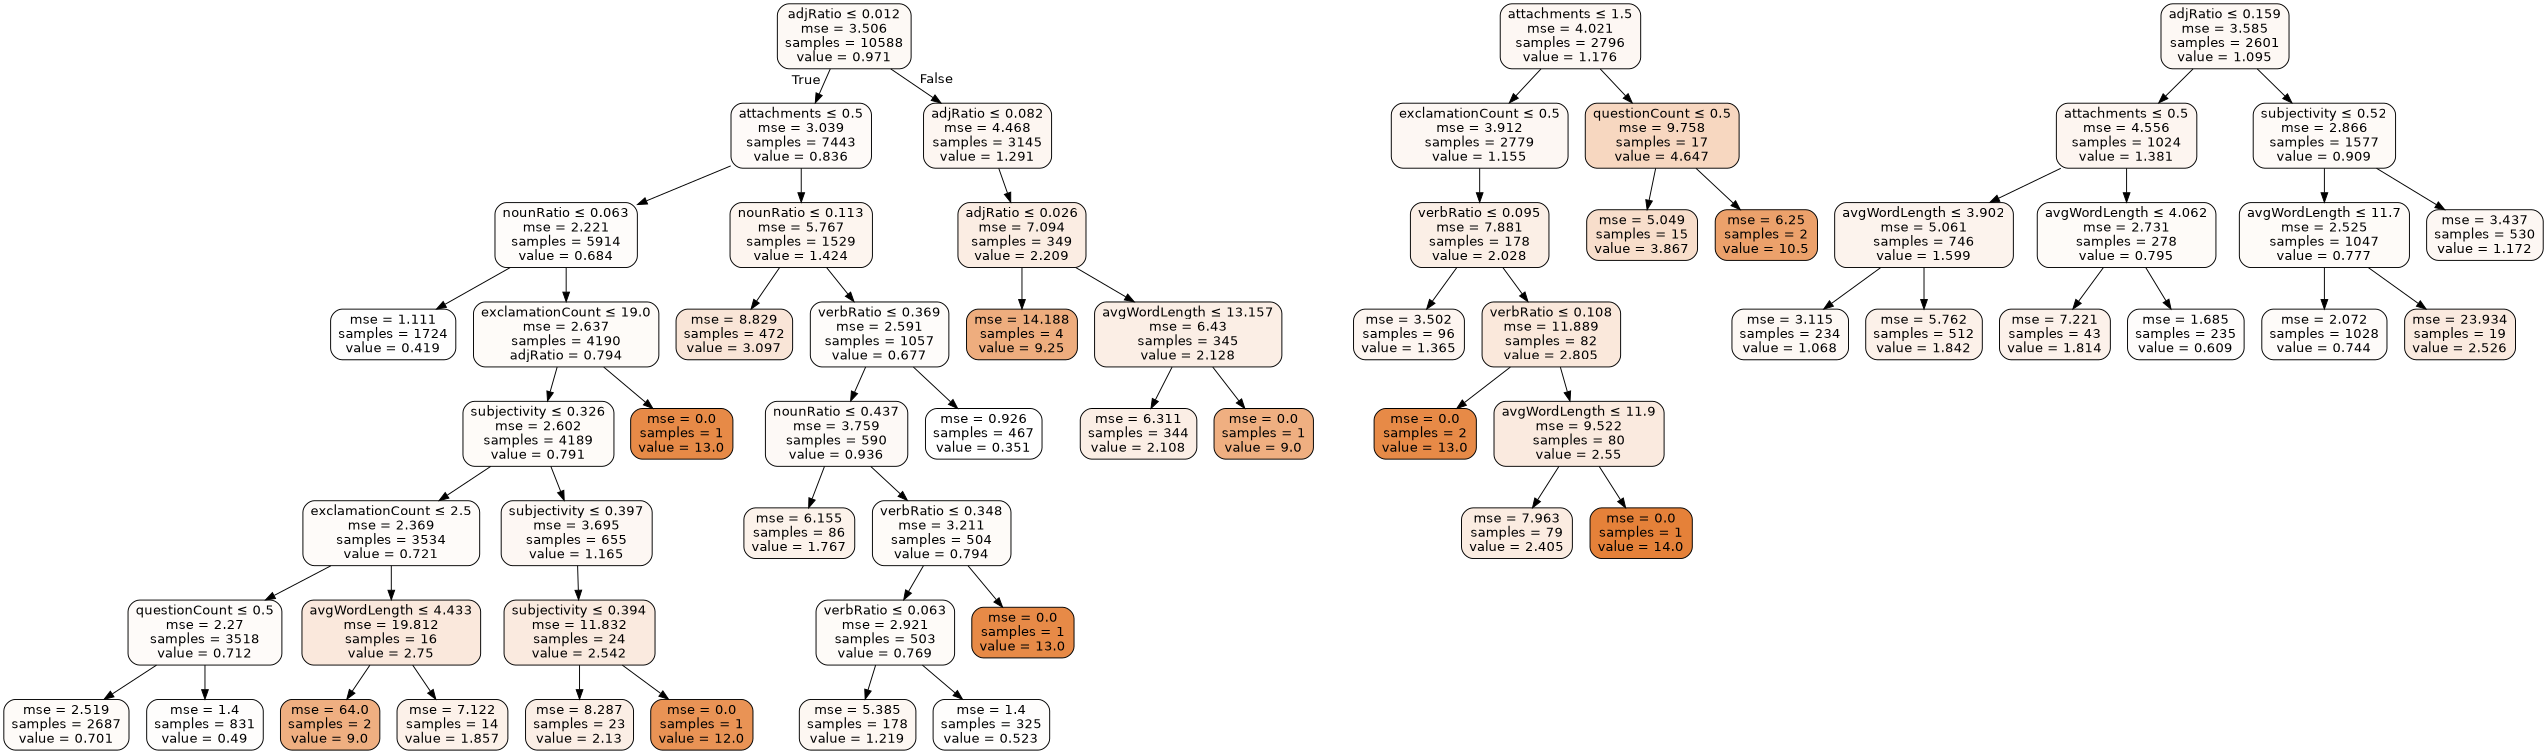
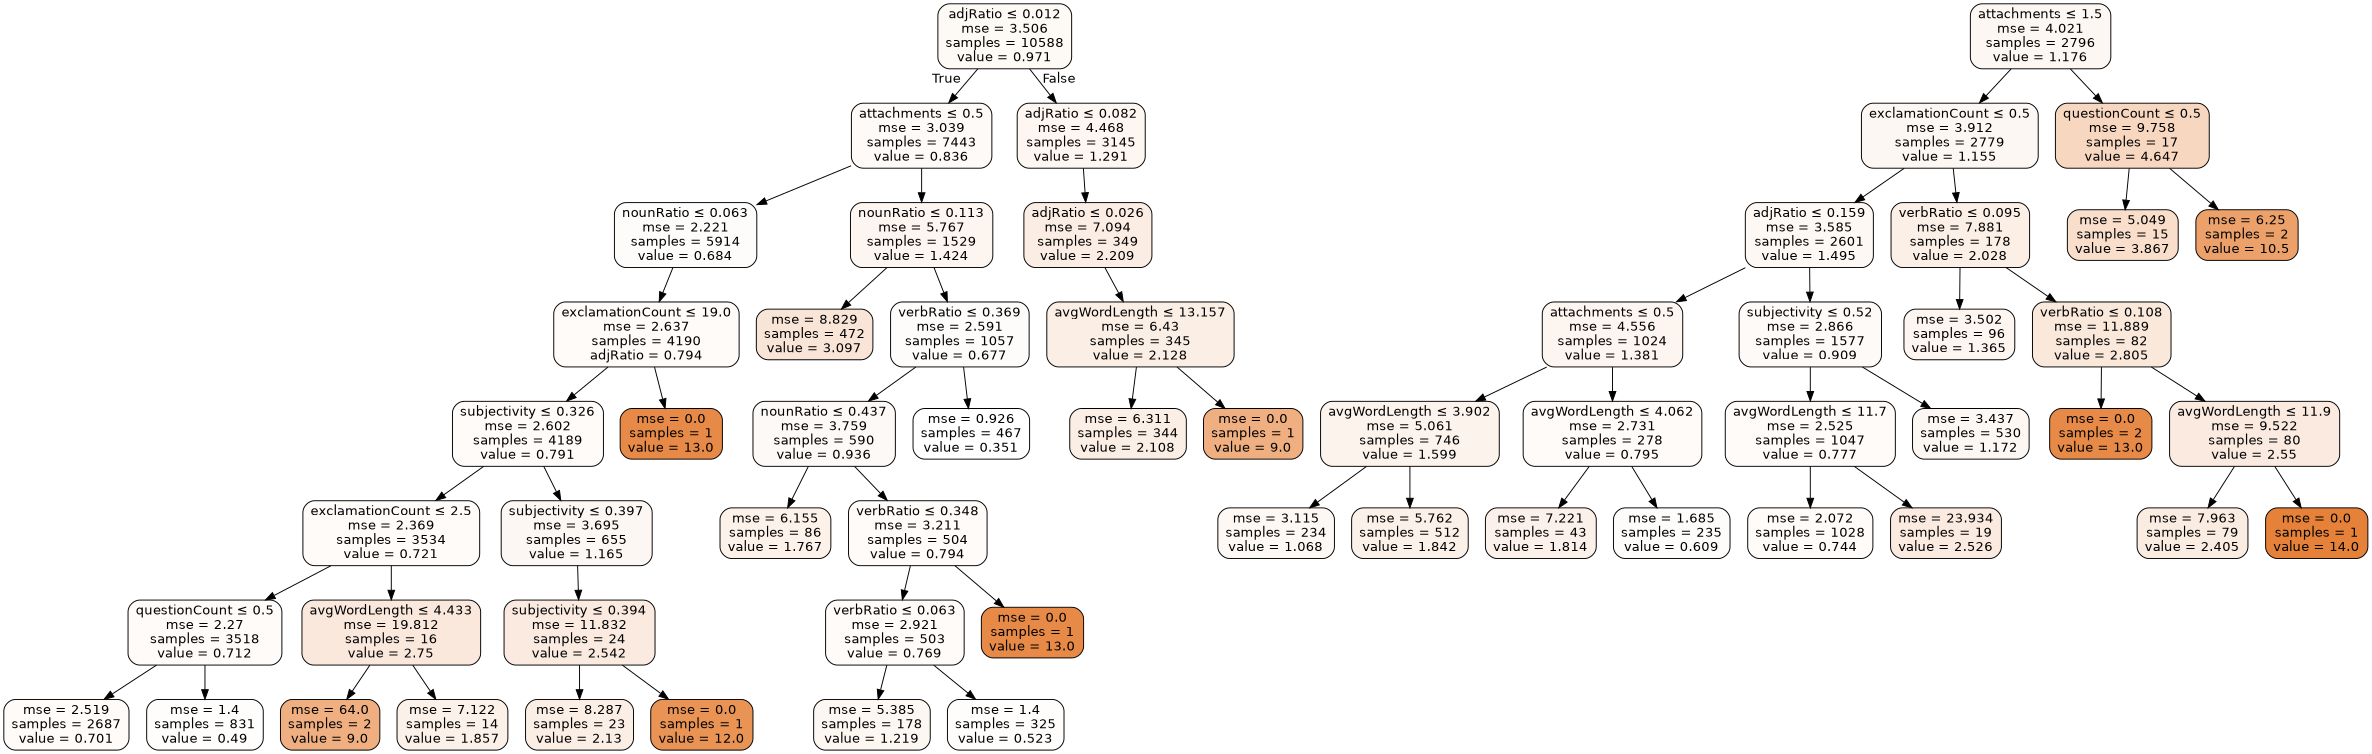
node "adjRatio ≤ 0.159": text "value = 1.095" -> "value = 1.495"
edge "exclamationCount ≤ 0.5" -> "adjRatio ≤ 0.159": added
node "mse = 1.111": removed
node "mse = 14.188": removed
